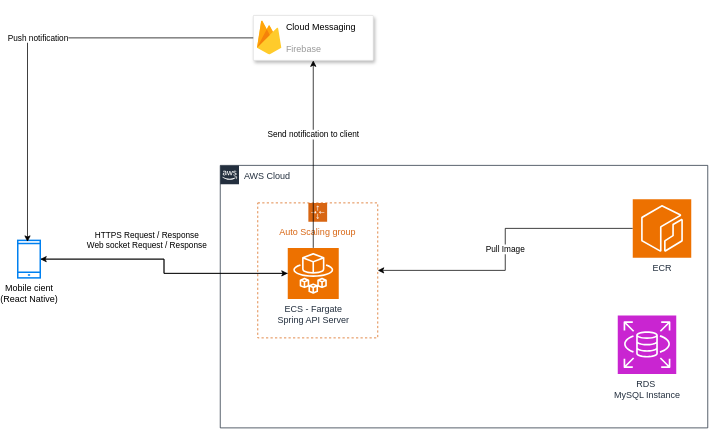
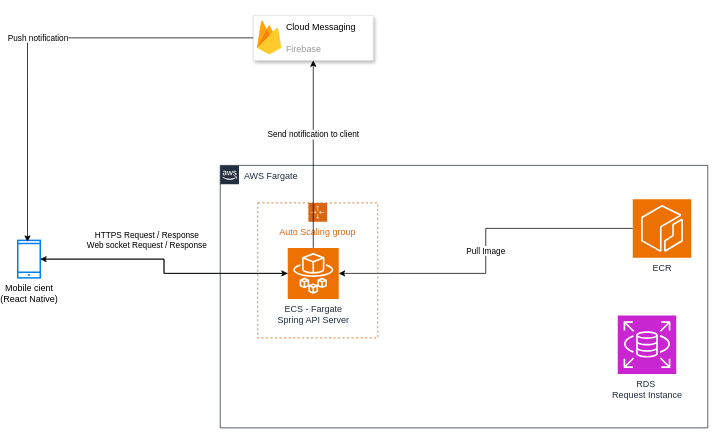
node "AWS Cloud": label "AWS Cloud" -> "AWS Fargate"
edge "ECR" -> "Auto Scaling group": now "ECR" -> "ECS - Fargate Spring API Server"
node "RDS MySQL Instance": label "RDS MySQL Instance" -> "RDS Request Instance"
